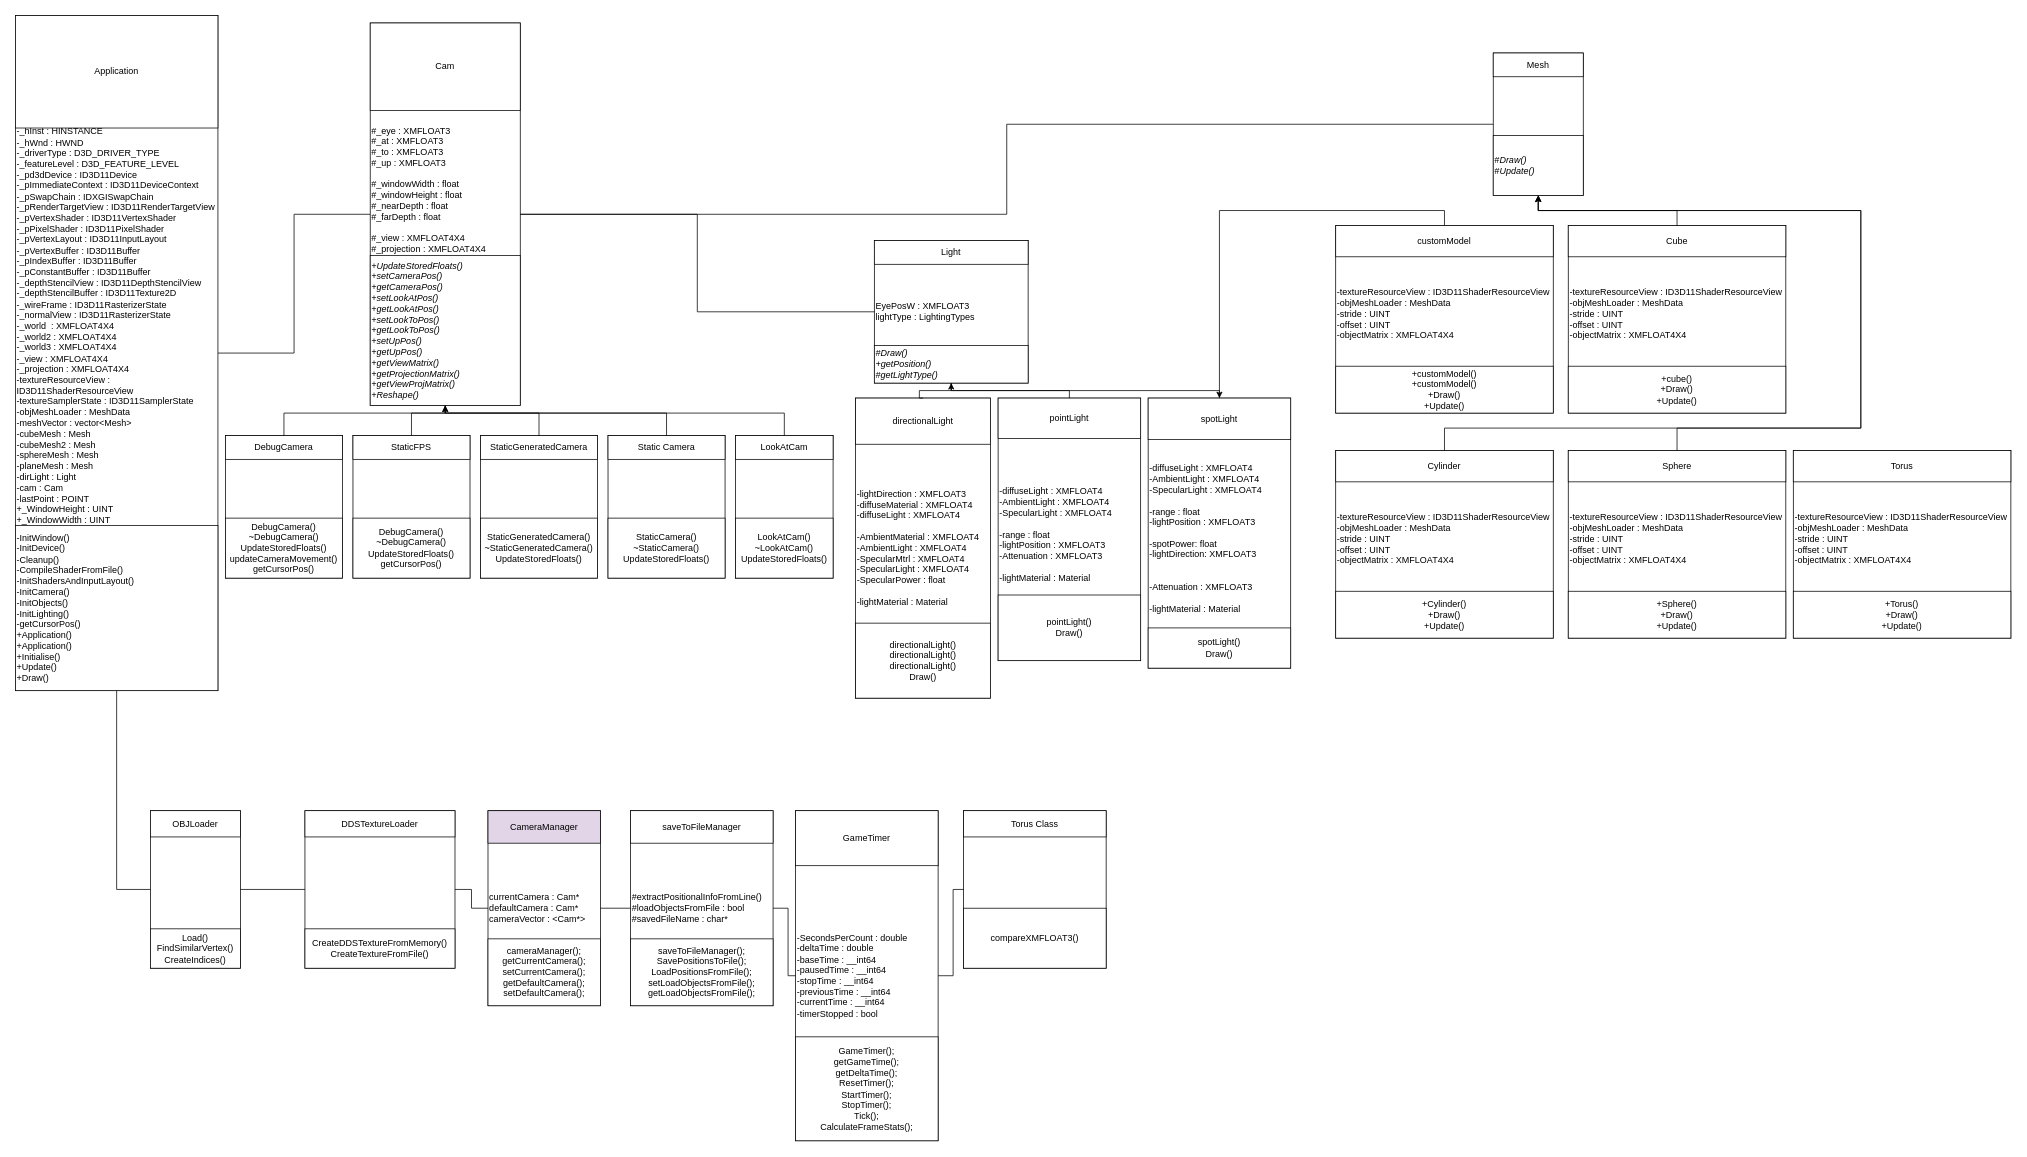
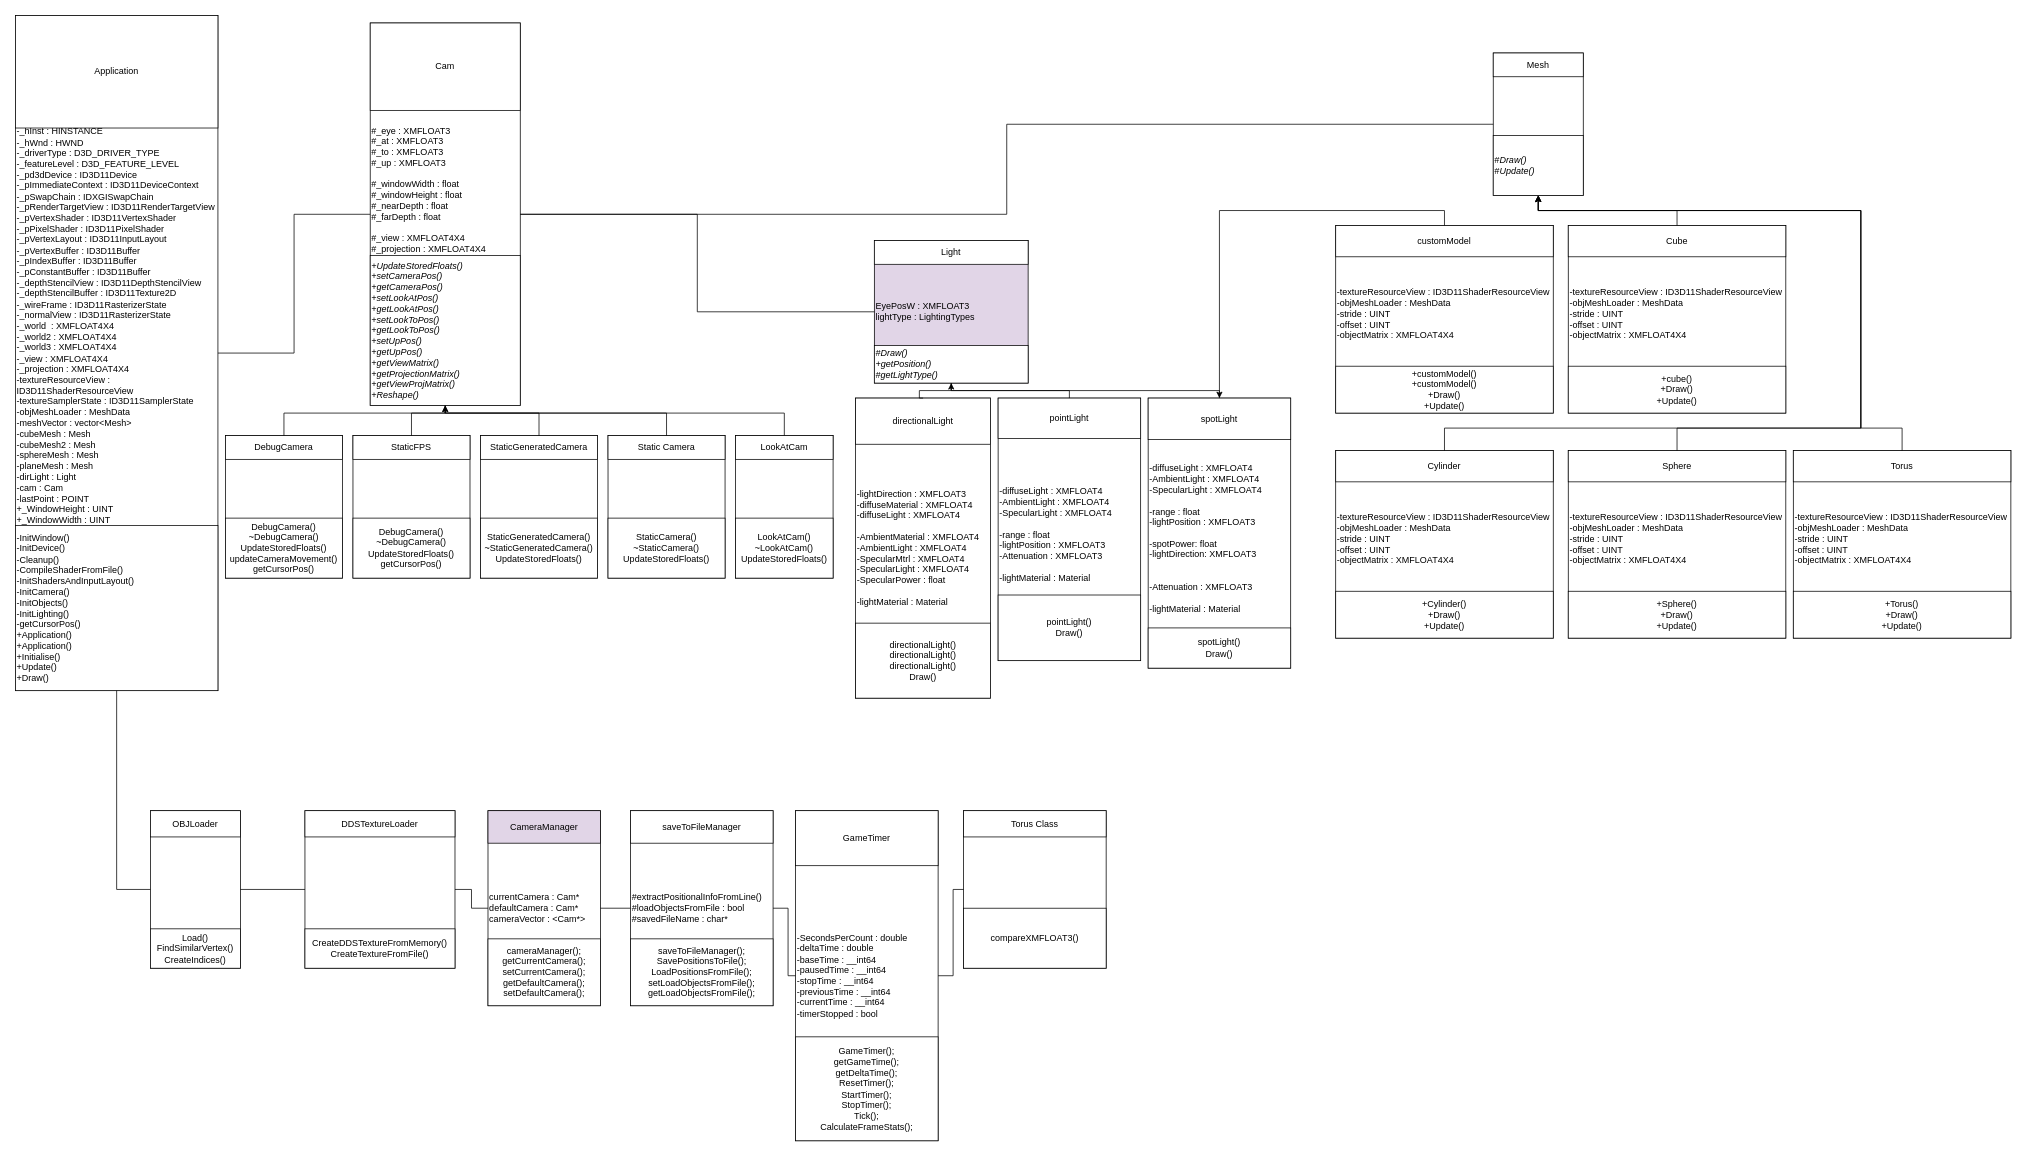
node "EyePosW : XMFLOAT3 lightType : LightingTypes": fillcolor #ffffff -> #e1d5e7
edge "Torus" -> "#Draw() #Update()": added
